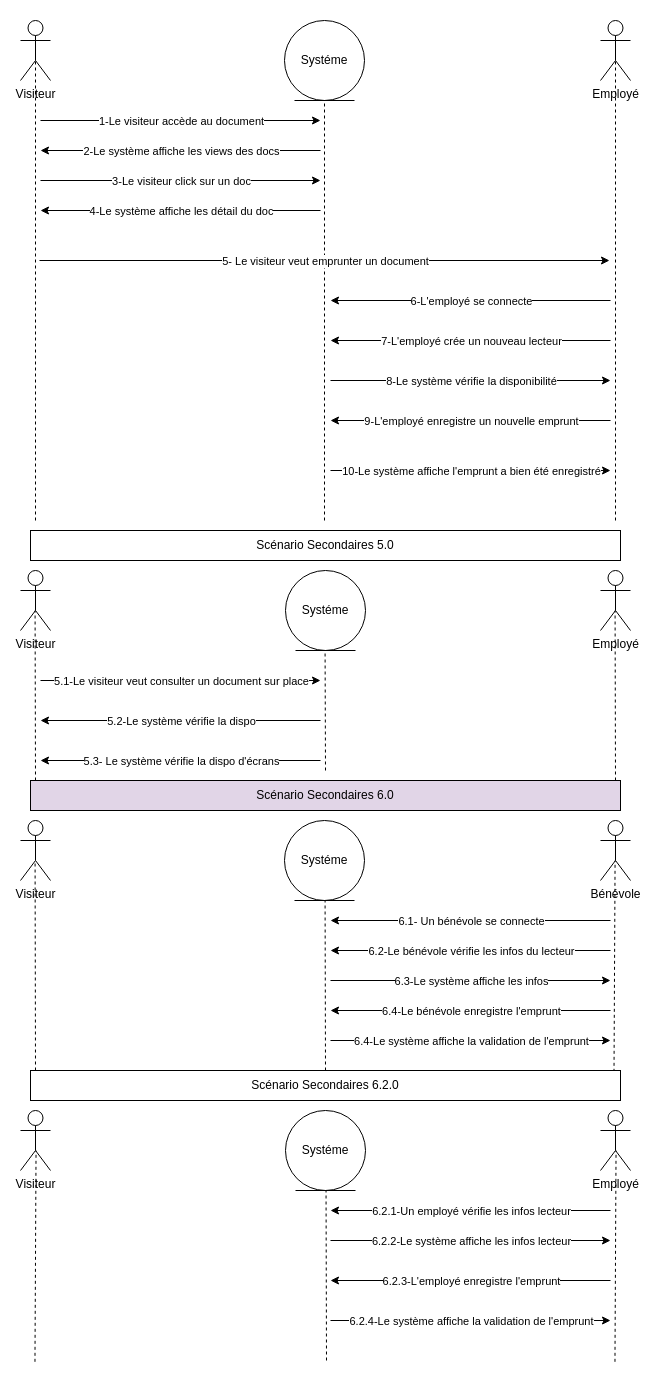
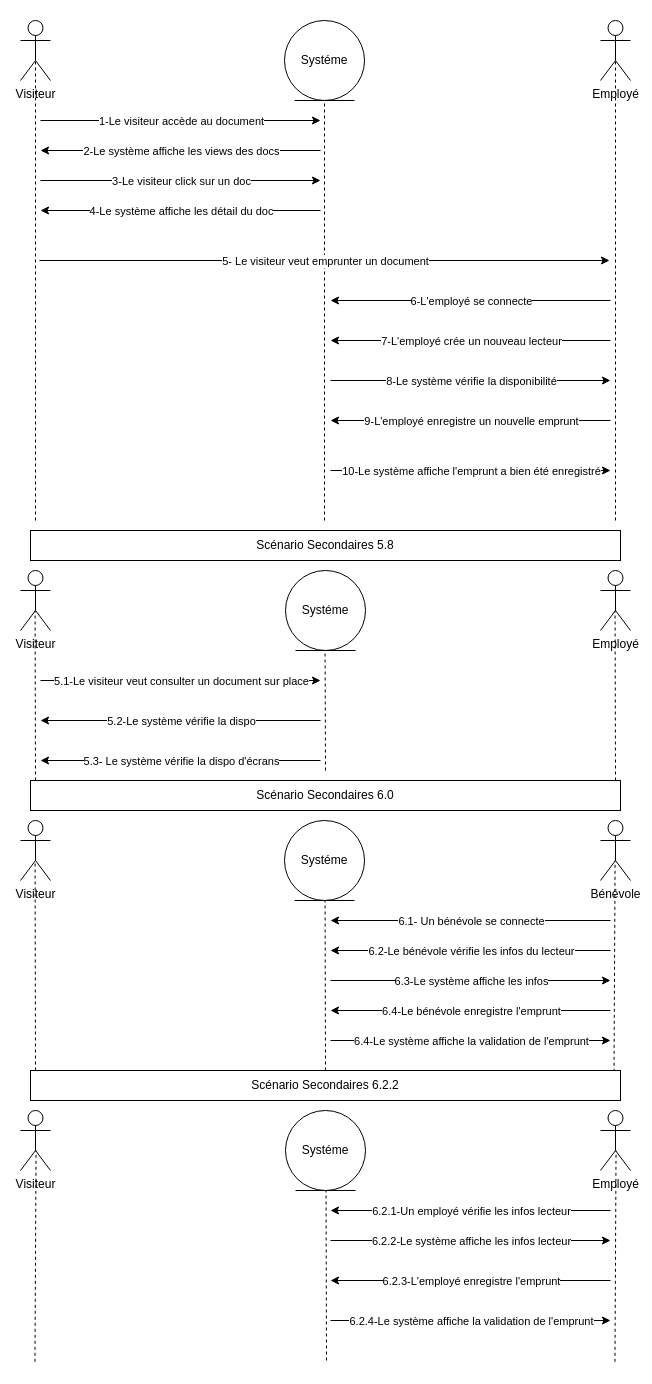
node "Scénario Secondaires 5.0": label "Scénario Secondaires 5.0" -> "Scénario Secondaires 5.8"
node "Scénario Secondaires 6.0": fillcolor #e1d5e7 -> #ffffff
node "Scénario Secondaires 6.2.0": label "Scénario Secondaires 6.2.0" -> "Scénario Secondaires 6.2.2"
